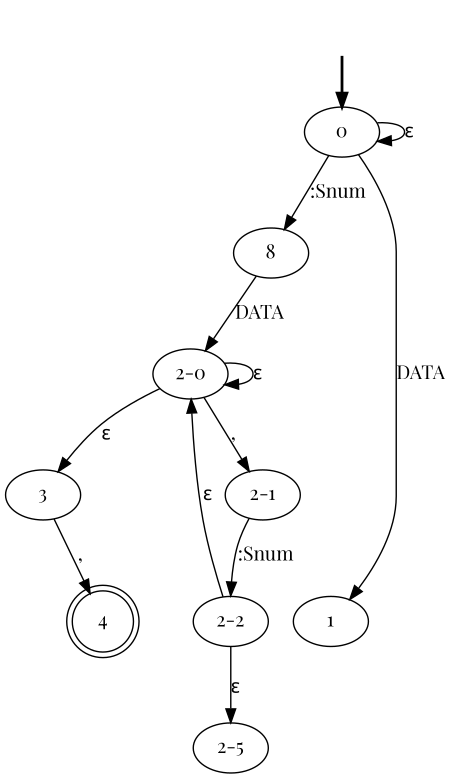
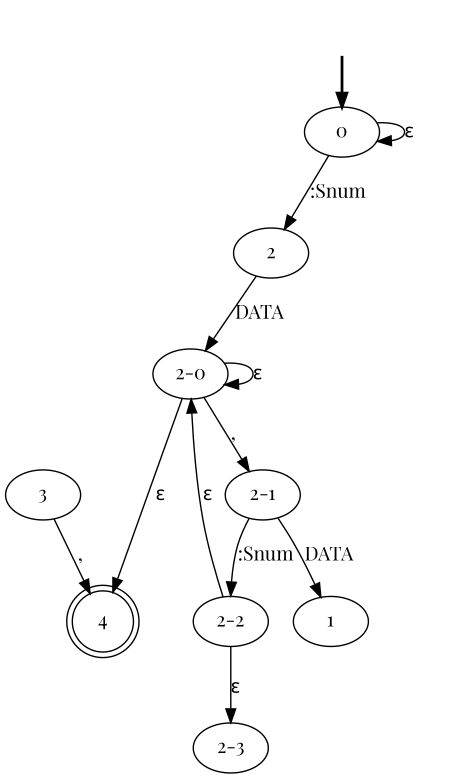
node "8": label "8" -> "2"
edge "0" -> "1": now "2-1" -> "1"
edge "2-0" -> "3": now "2-0" -> "4"
node "2-5": label "2-5" -> "2-3"
